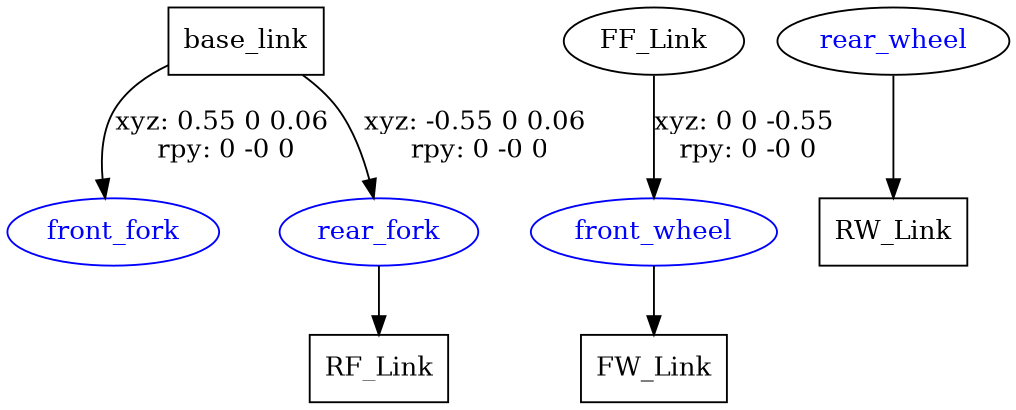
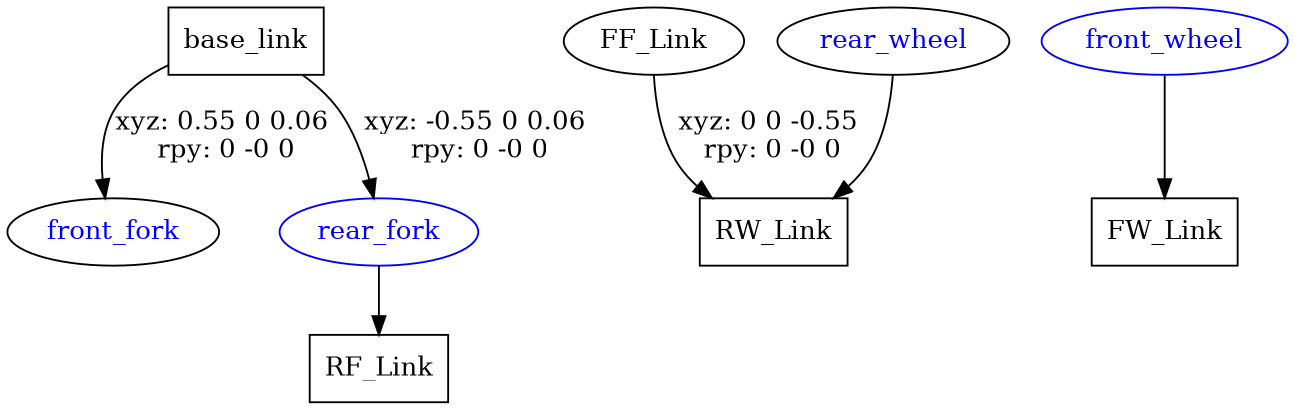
edge "FF_Link" -> "front_wheel": now "FF_Link" -> "RW_Link"
node "front_fork": color blue -> black
